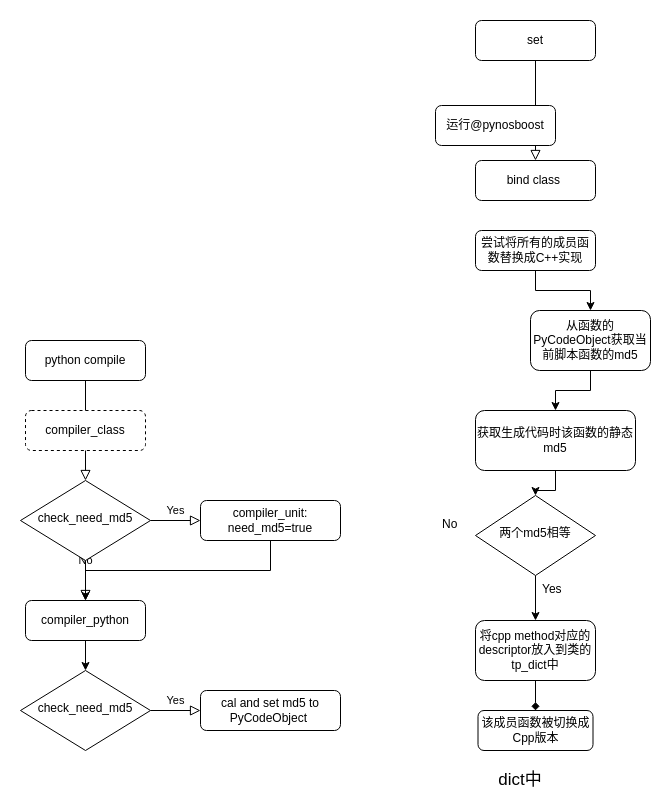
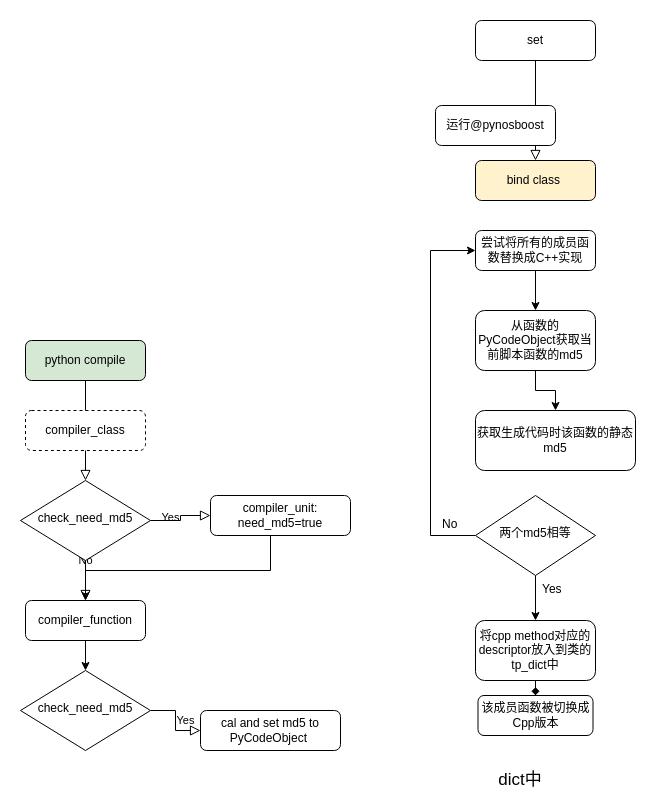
node "bind class": fillcolor #ffffff -> #fff2cc
node "从函数的PyCodeObject获取当前脚本函数的md5": moved (591, 341) -> (536, 341)
node "python compile": fillcolor #ffffff -> #d5e8d4
edge "两个md5相等" -> "尝试将所有的成员函数替换成C++实现": added
edge "获取生成代码时该函数的静态md5" -> "两个md5相等": removed
node "compiler_unit: need_md5=true": moved (271, 521) -> (281, 516)
node "compiler_python": label "compiler_python" -> "compiler_function"
node "cal and set md5 to PyCodeObject": moved (271, 711) -> (271, 731)
node "该成员函数被切换成Cpp版本": moved (536, 731) -> (536, 716)
